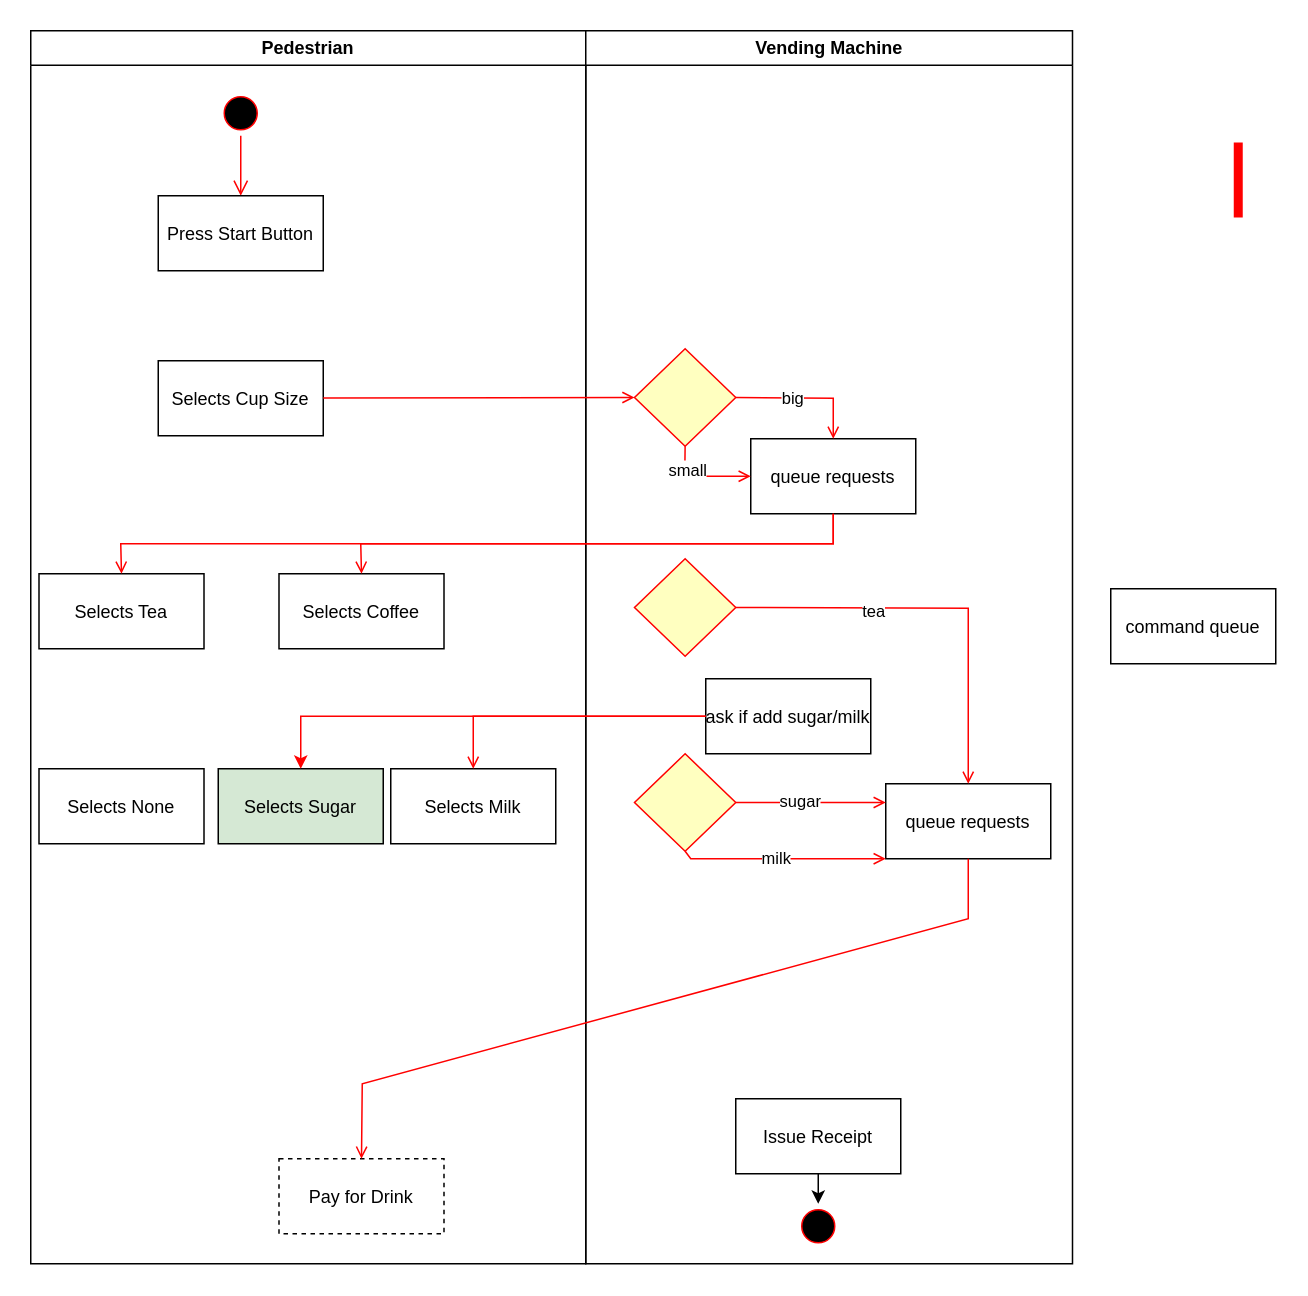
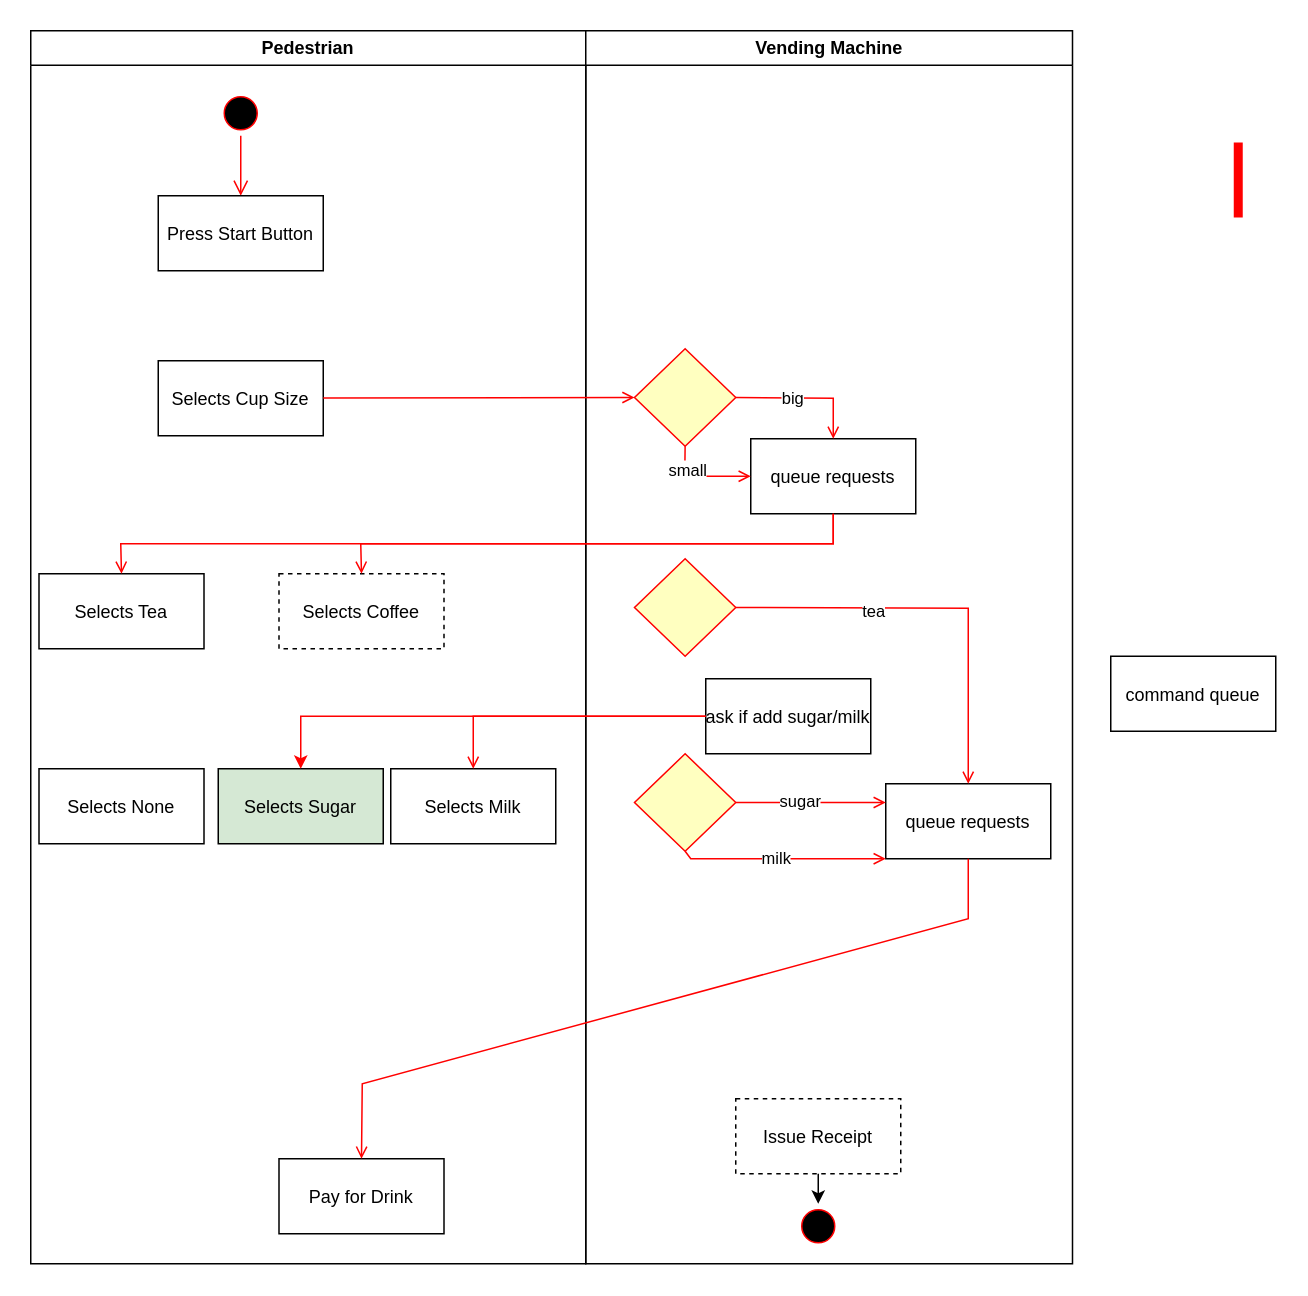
node "Selects Coffee": style solid -> dashed
node "command queue": moved (1193, 626) -> (1193, 694)
node "Issue Receipt": style solid -> dashed
node "Pay for Drink": style dashed -> solid
